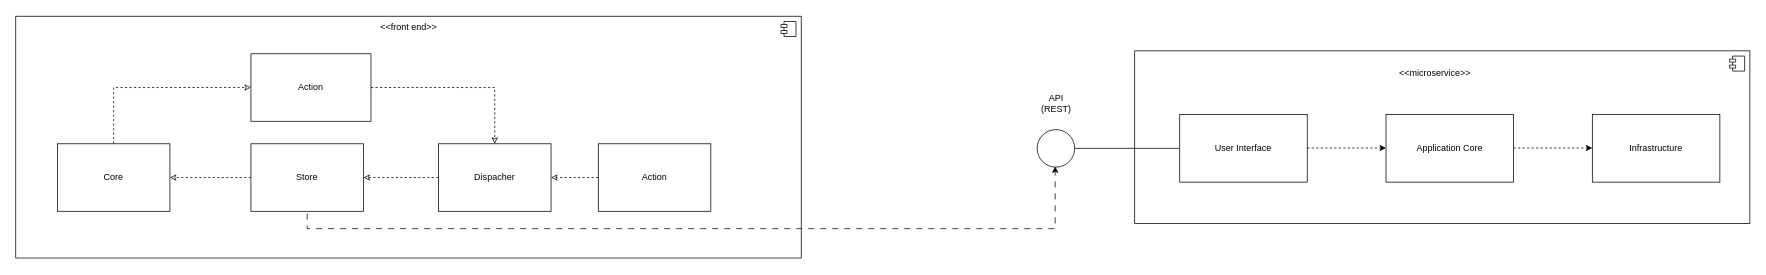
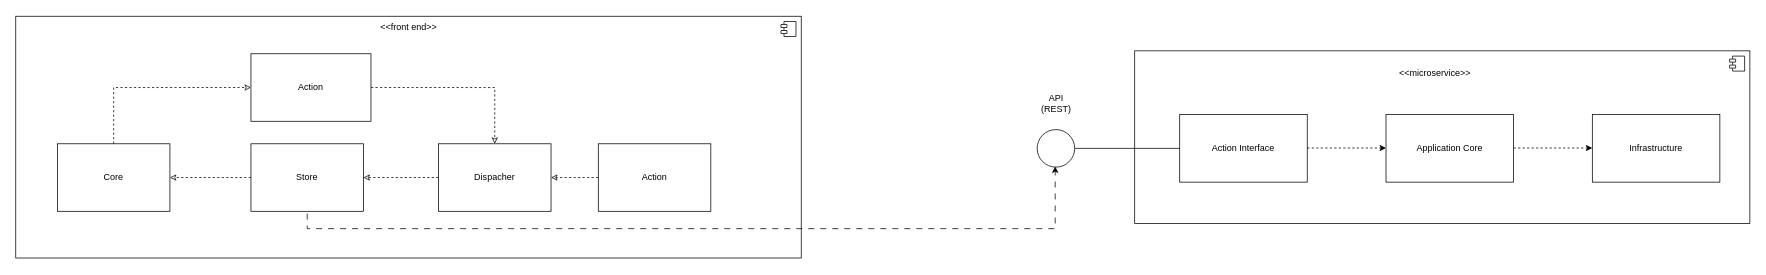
node "User Interface": label "User Interface" -> "Action Interface"
